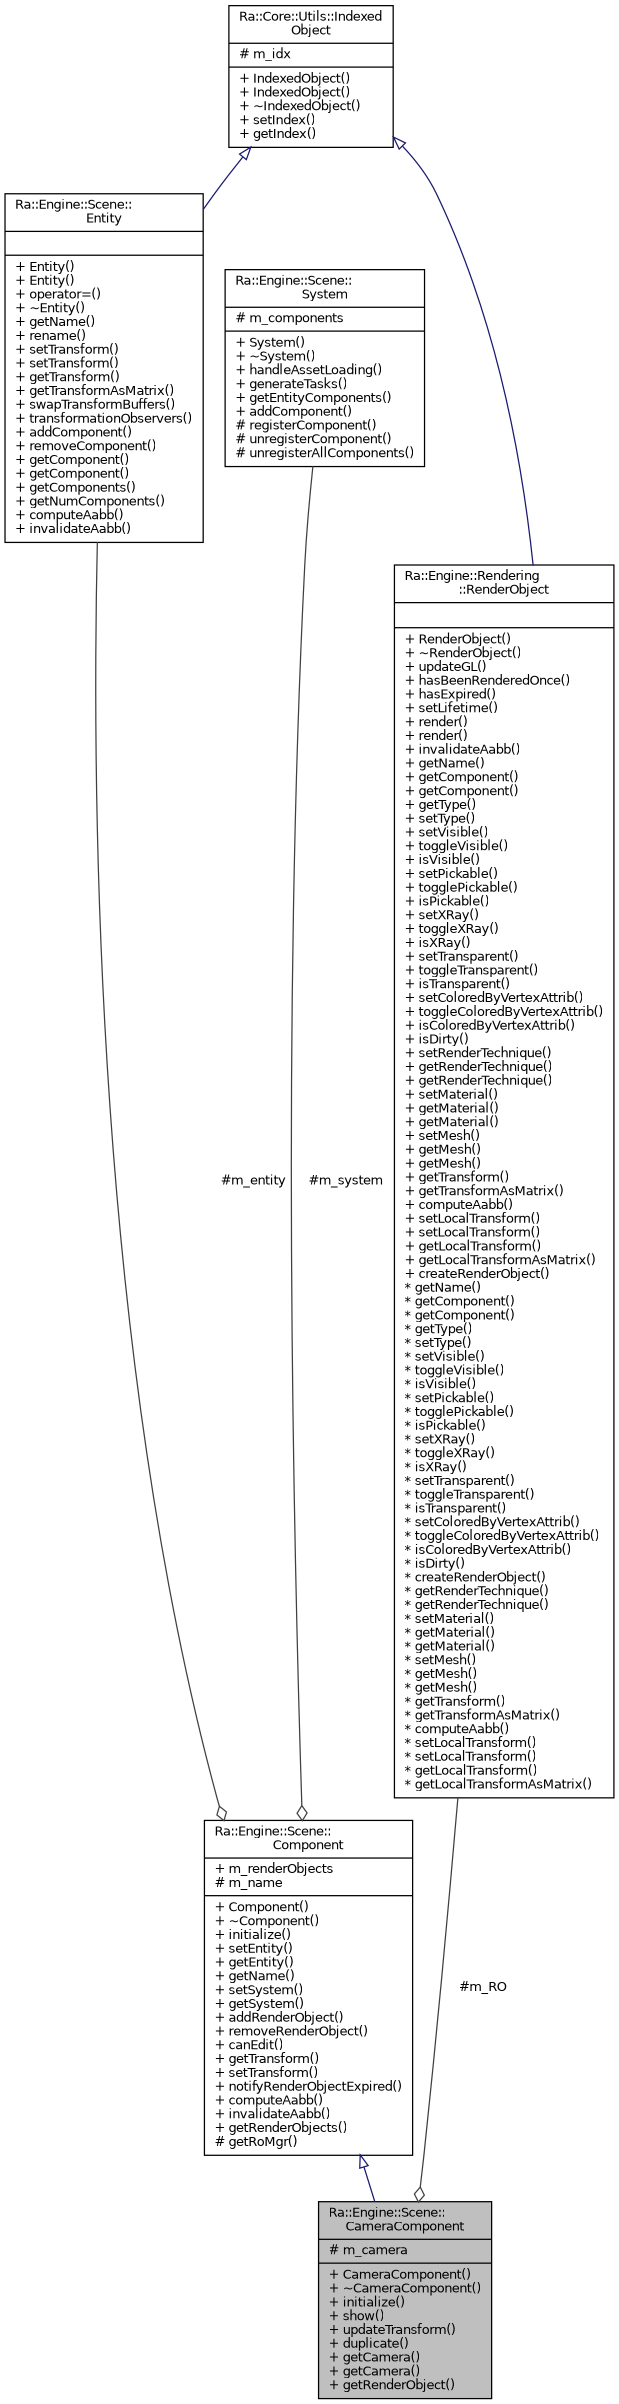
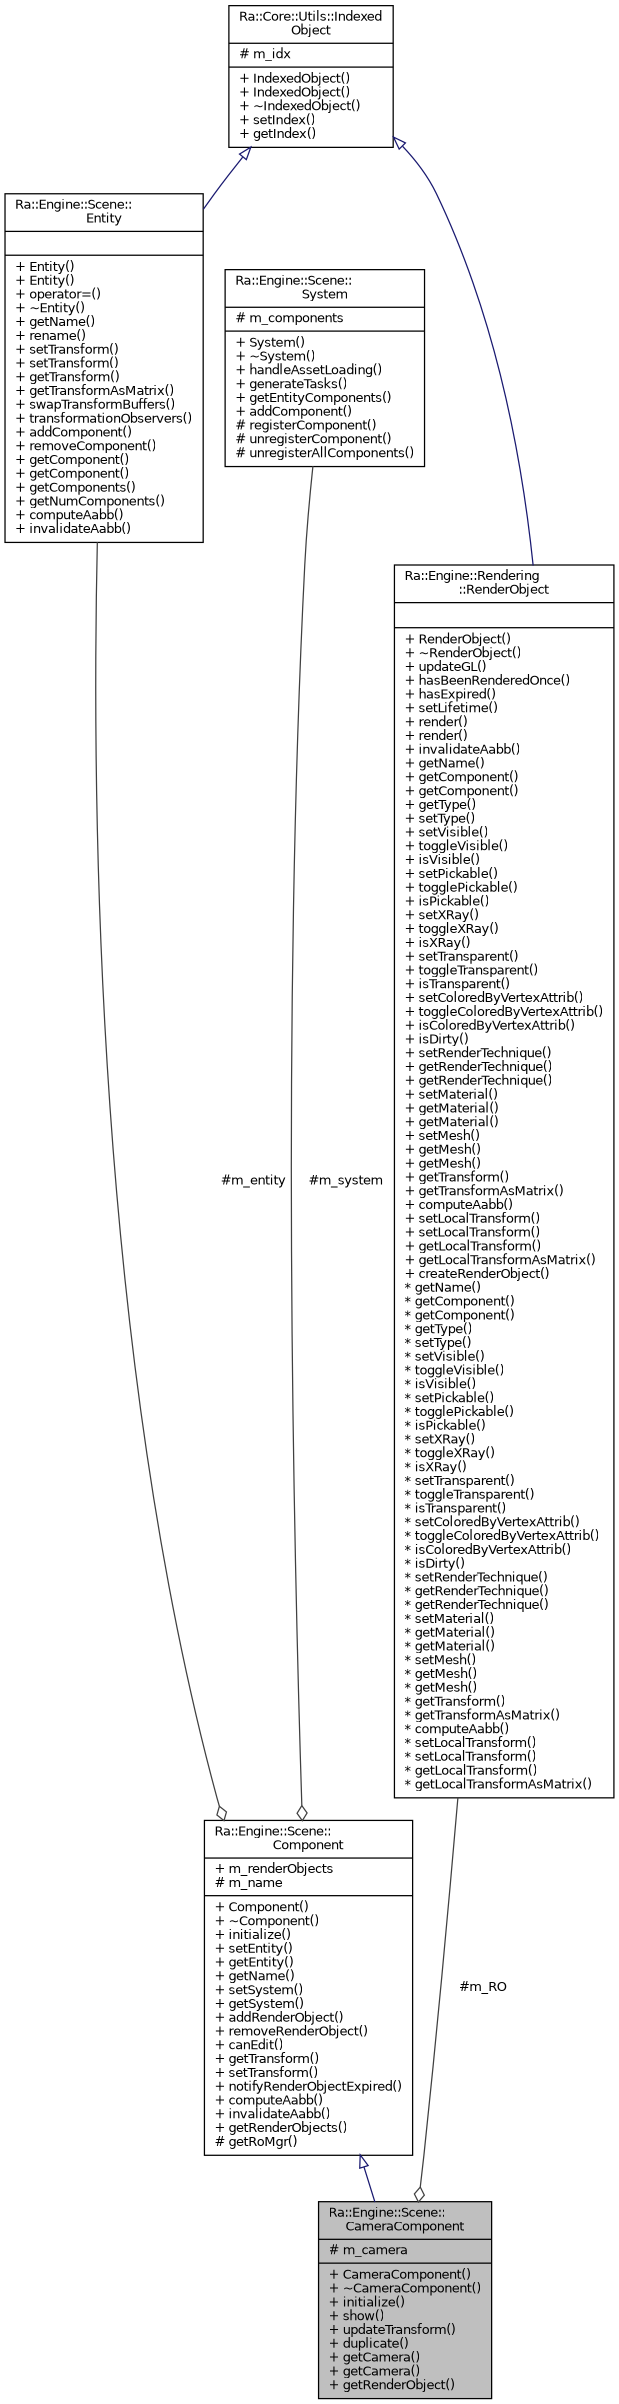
node "Ra::Engine::Rendering": text "* createRenderObject()" -> "* setRenderTechnique()"
